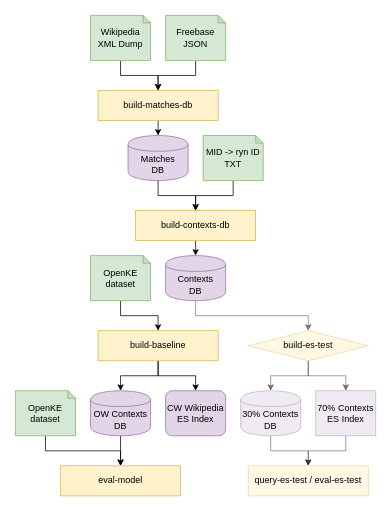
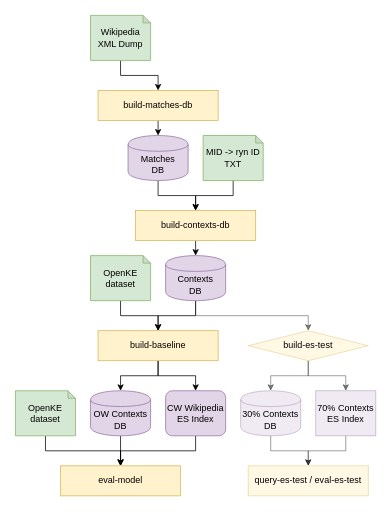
node "Freebase JSON": removed
edge "Freebase JSON" -> "build-matches-db": removed
edge "Contexts DB" -> "build-baseline": added
edge "CW Wikipedia ES Index" -> "eval-model": added
